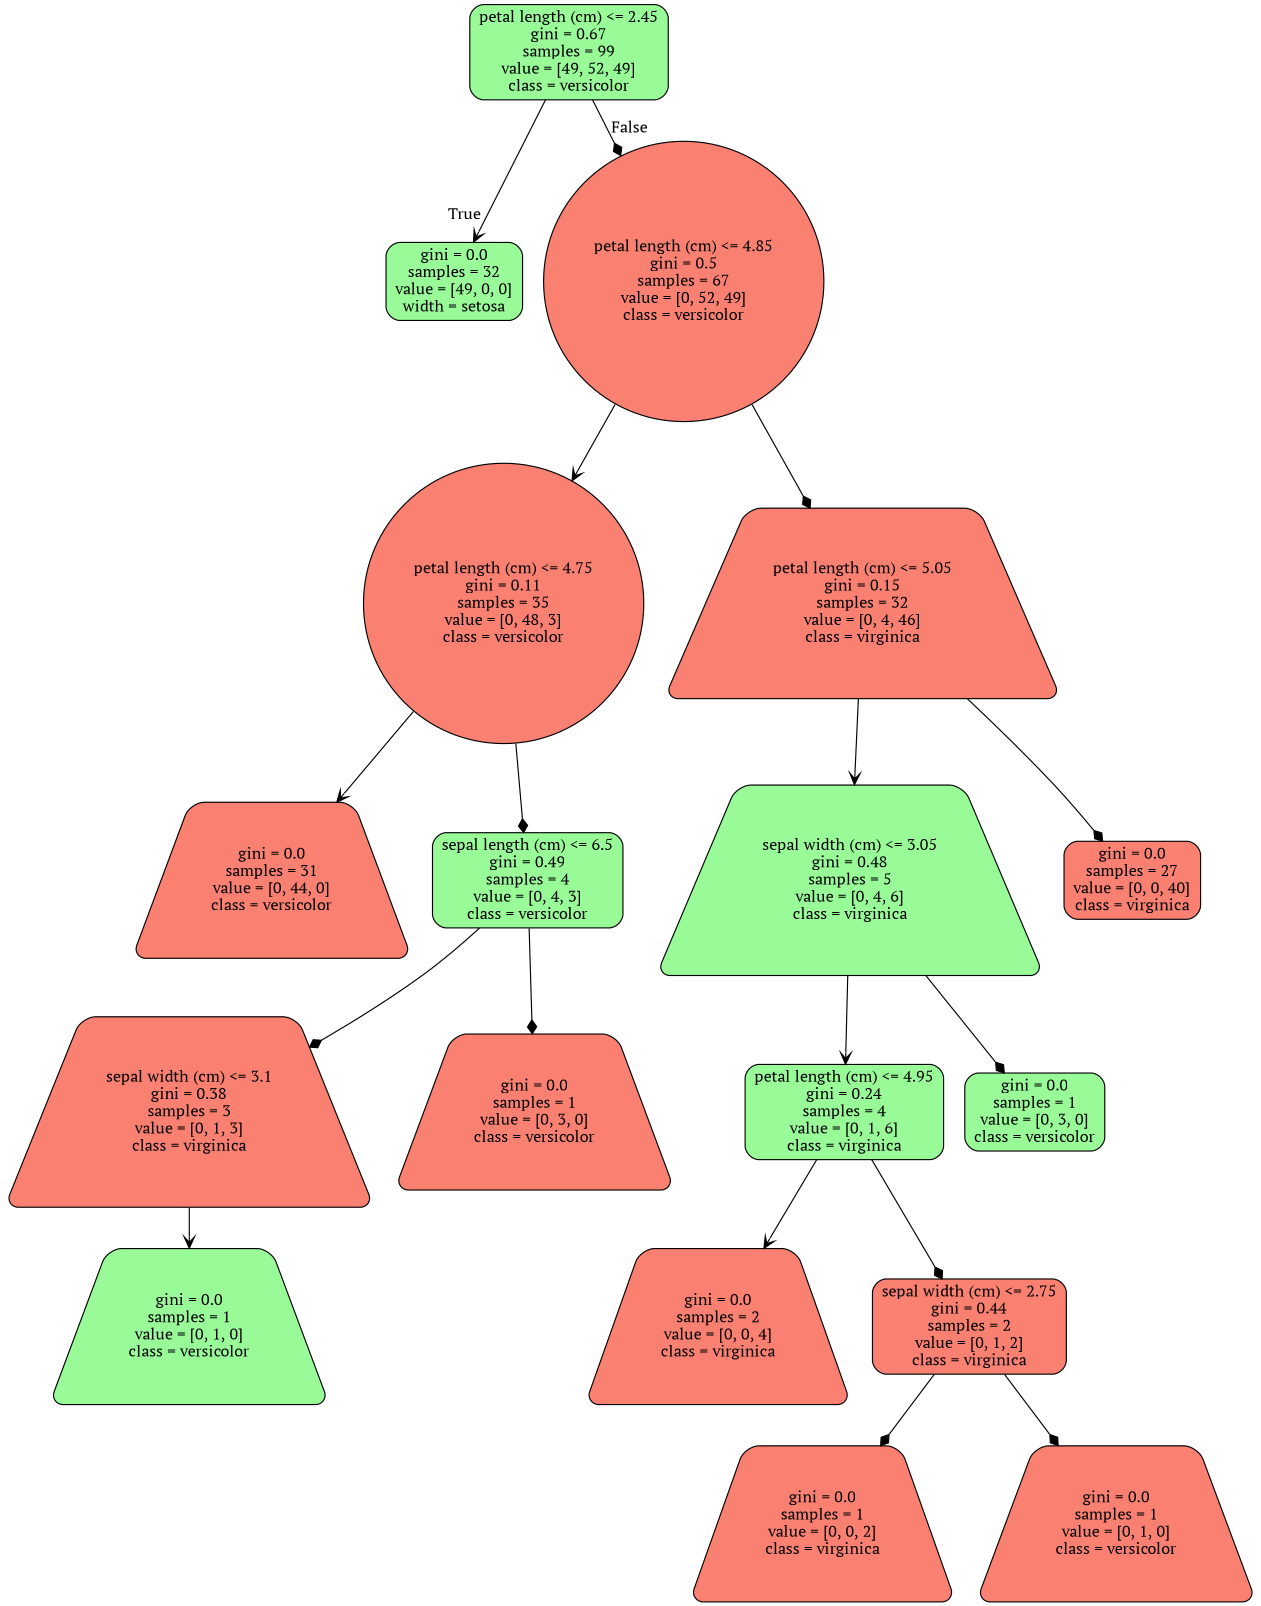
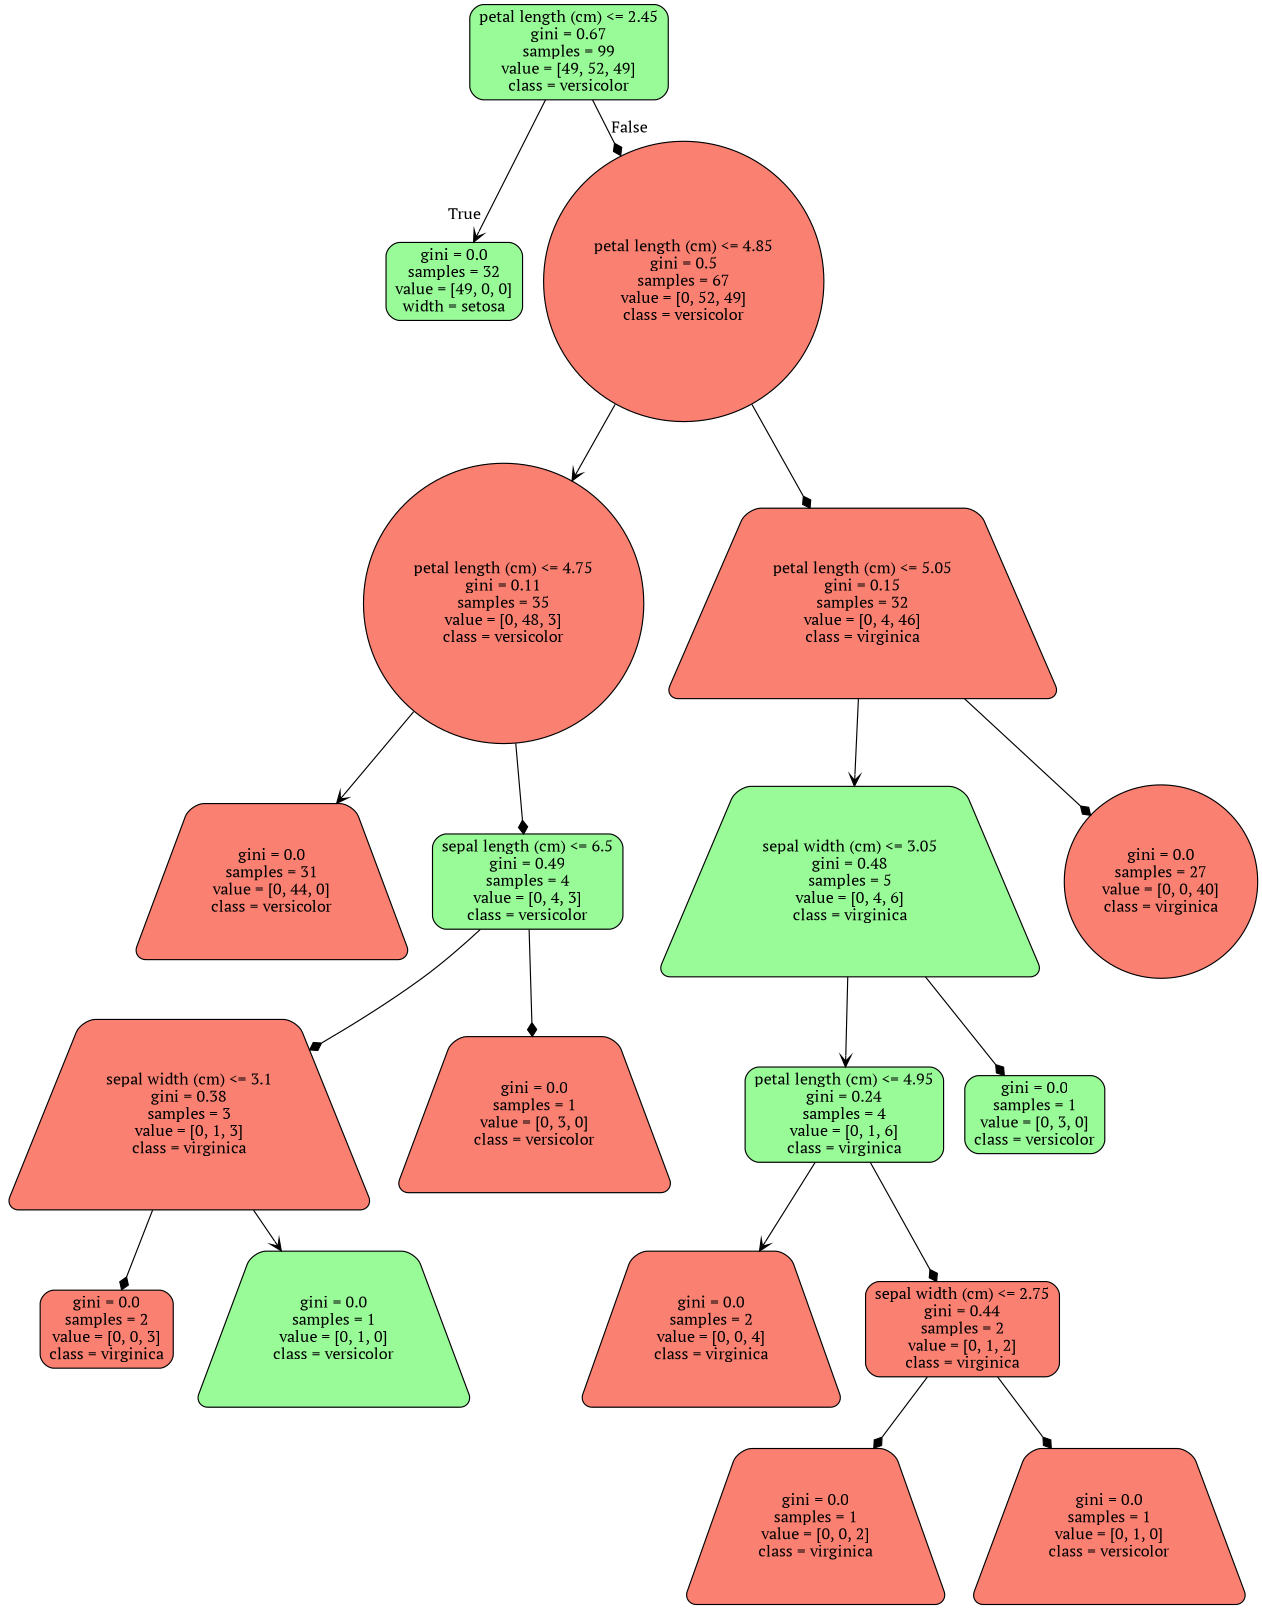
node "gini = 0.0 samples = 27 value = [0, 0, 40] class = virginica": shape box -> circle
node "gini = 0.0 samples = 2 value = [0, 0, 3] class = virginica": added
